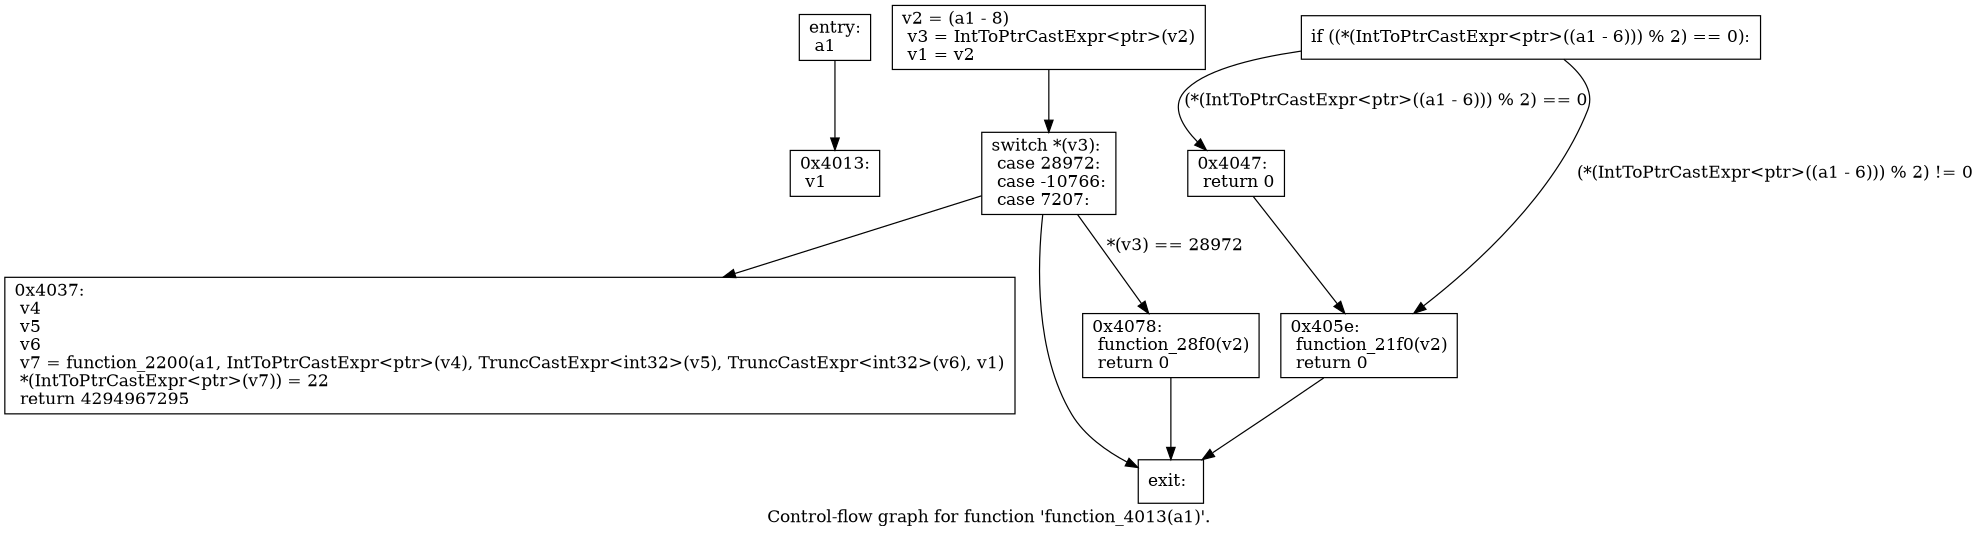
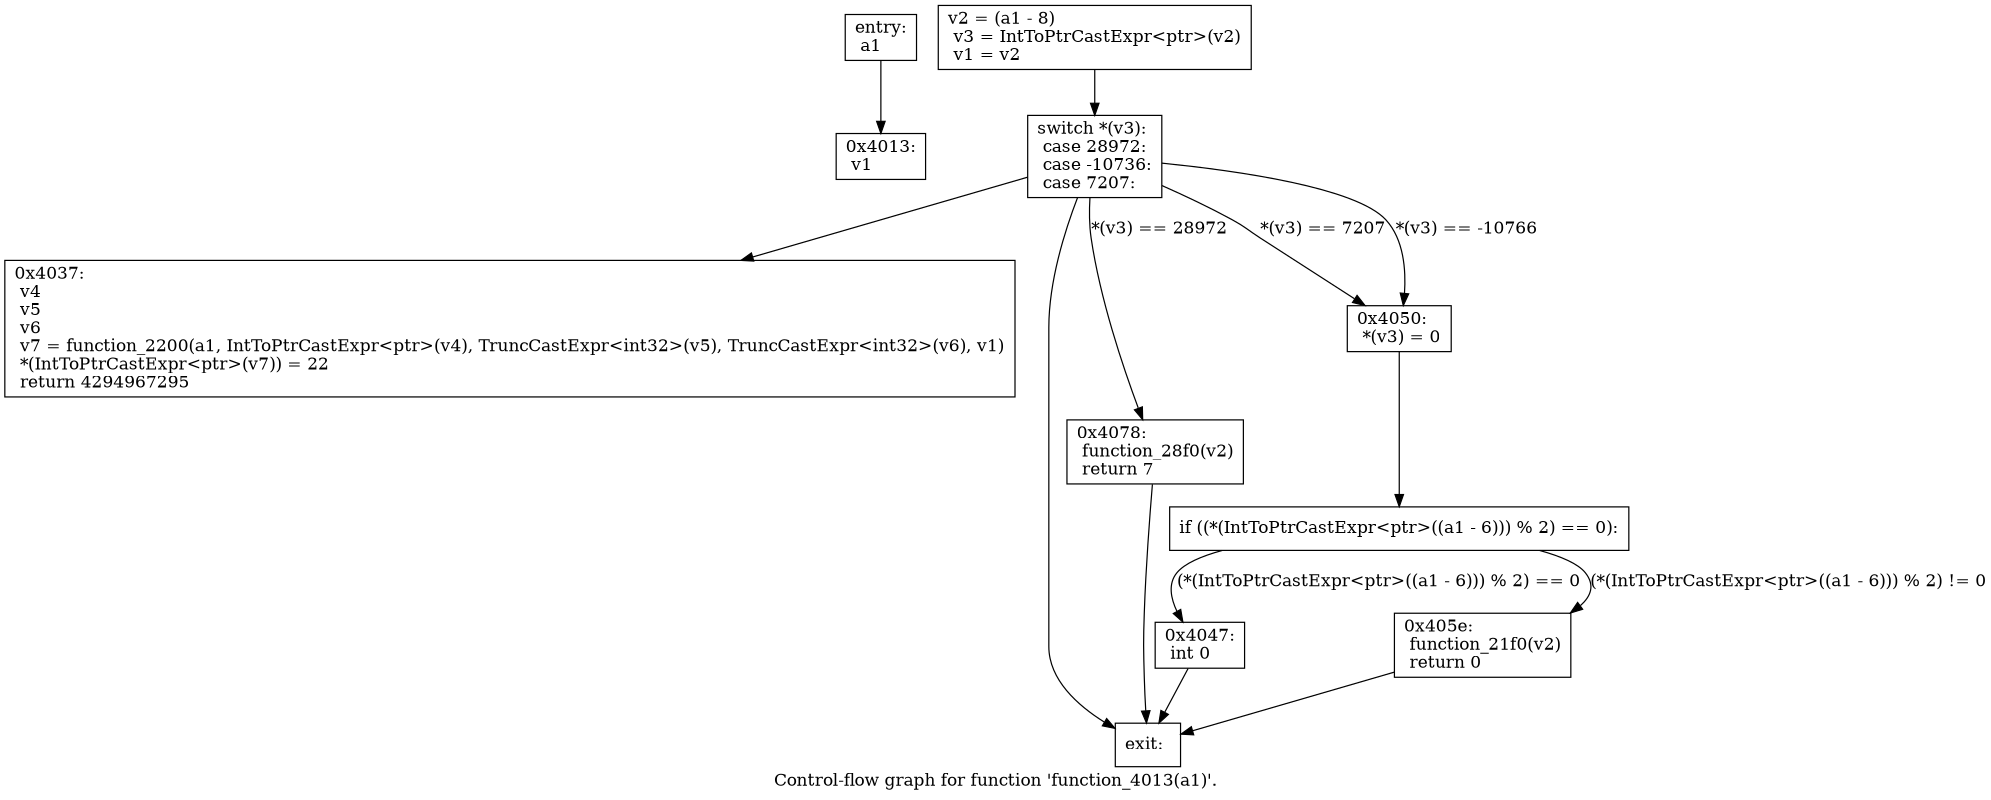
node "switch *(v3):": text "case -10766:" -> "case -10736:"
node "0x4047:": text "return 0" -> "int 0"
edge "0x4047:" -> "0x405e:": now "0x4047:" -> "exit:"
node "0x4050:": added
node "0x4078:": text "return 0" -> "return 7"
